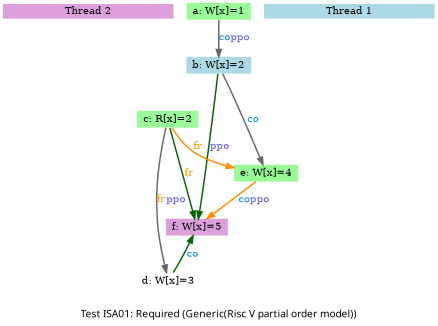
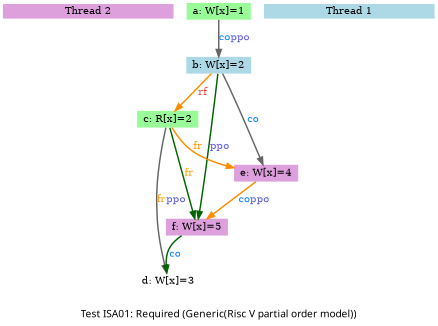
edge "b: W[x]=2" -> "c: R[x]=2": added, label "rf"
node "e: W[x]=4": fillcolor palegreen -> plum
edge "d: W[x]=3" -> "f: W[x]=5": reversed
